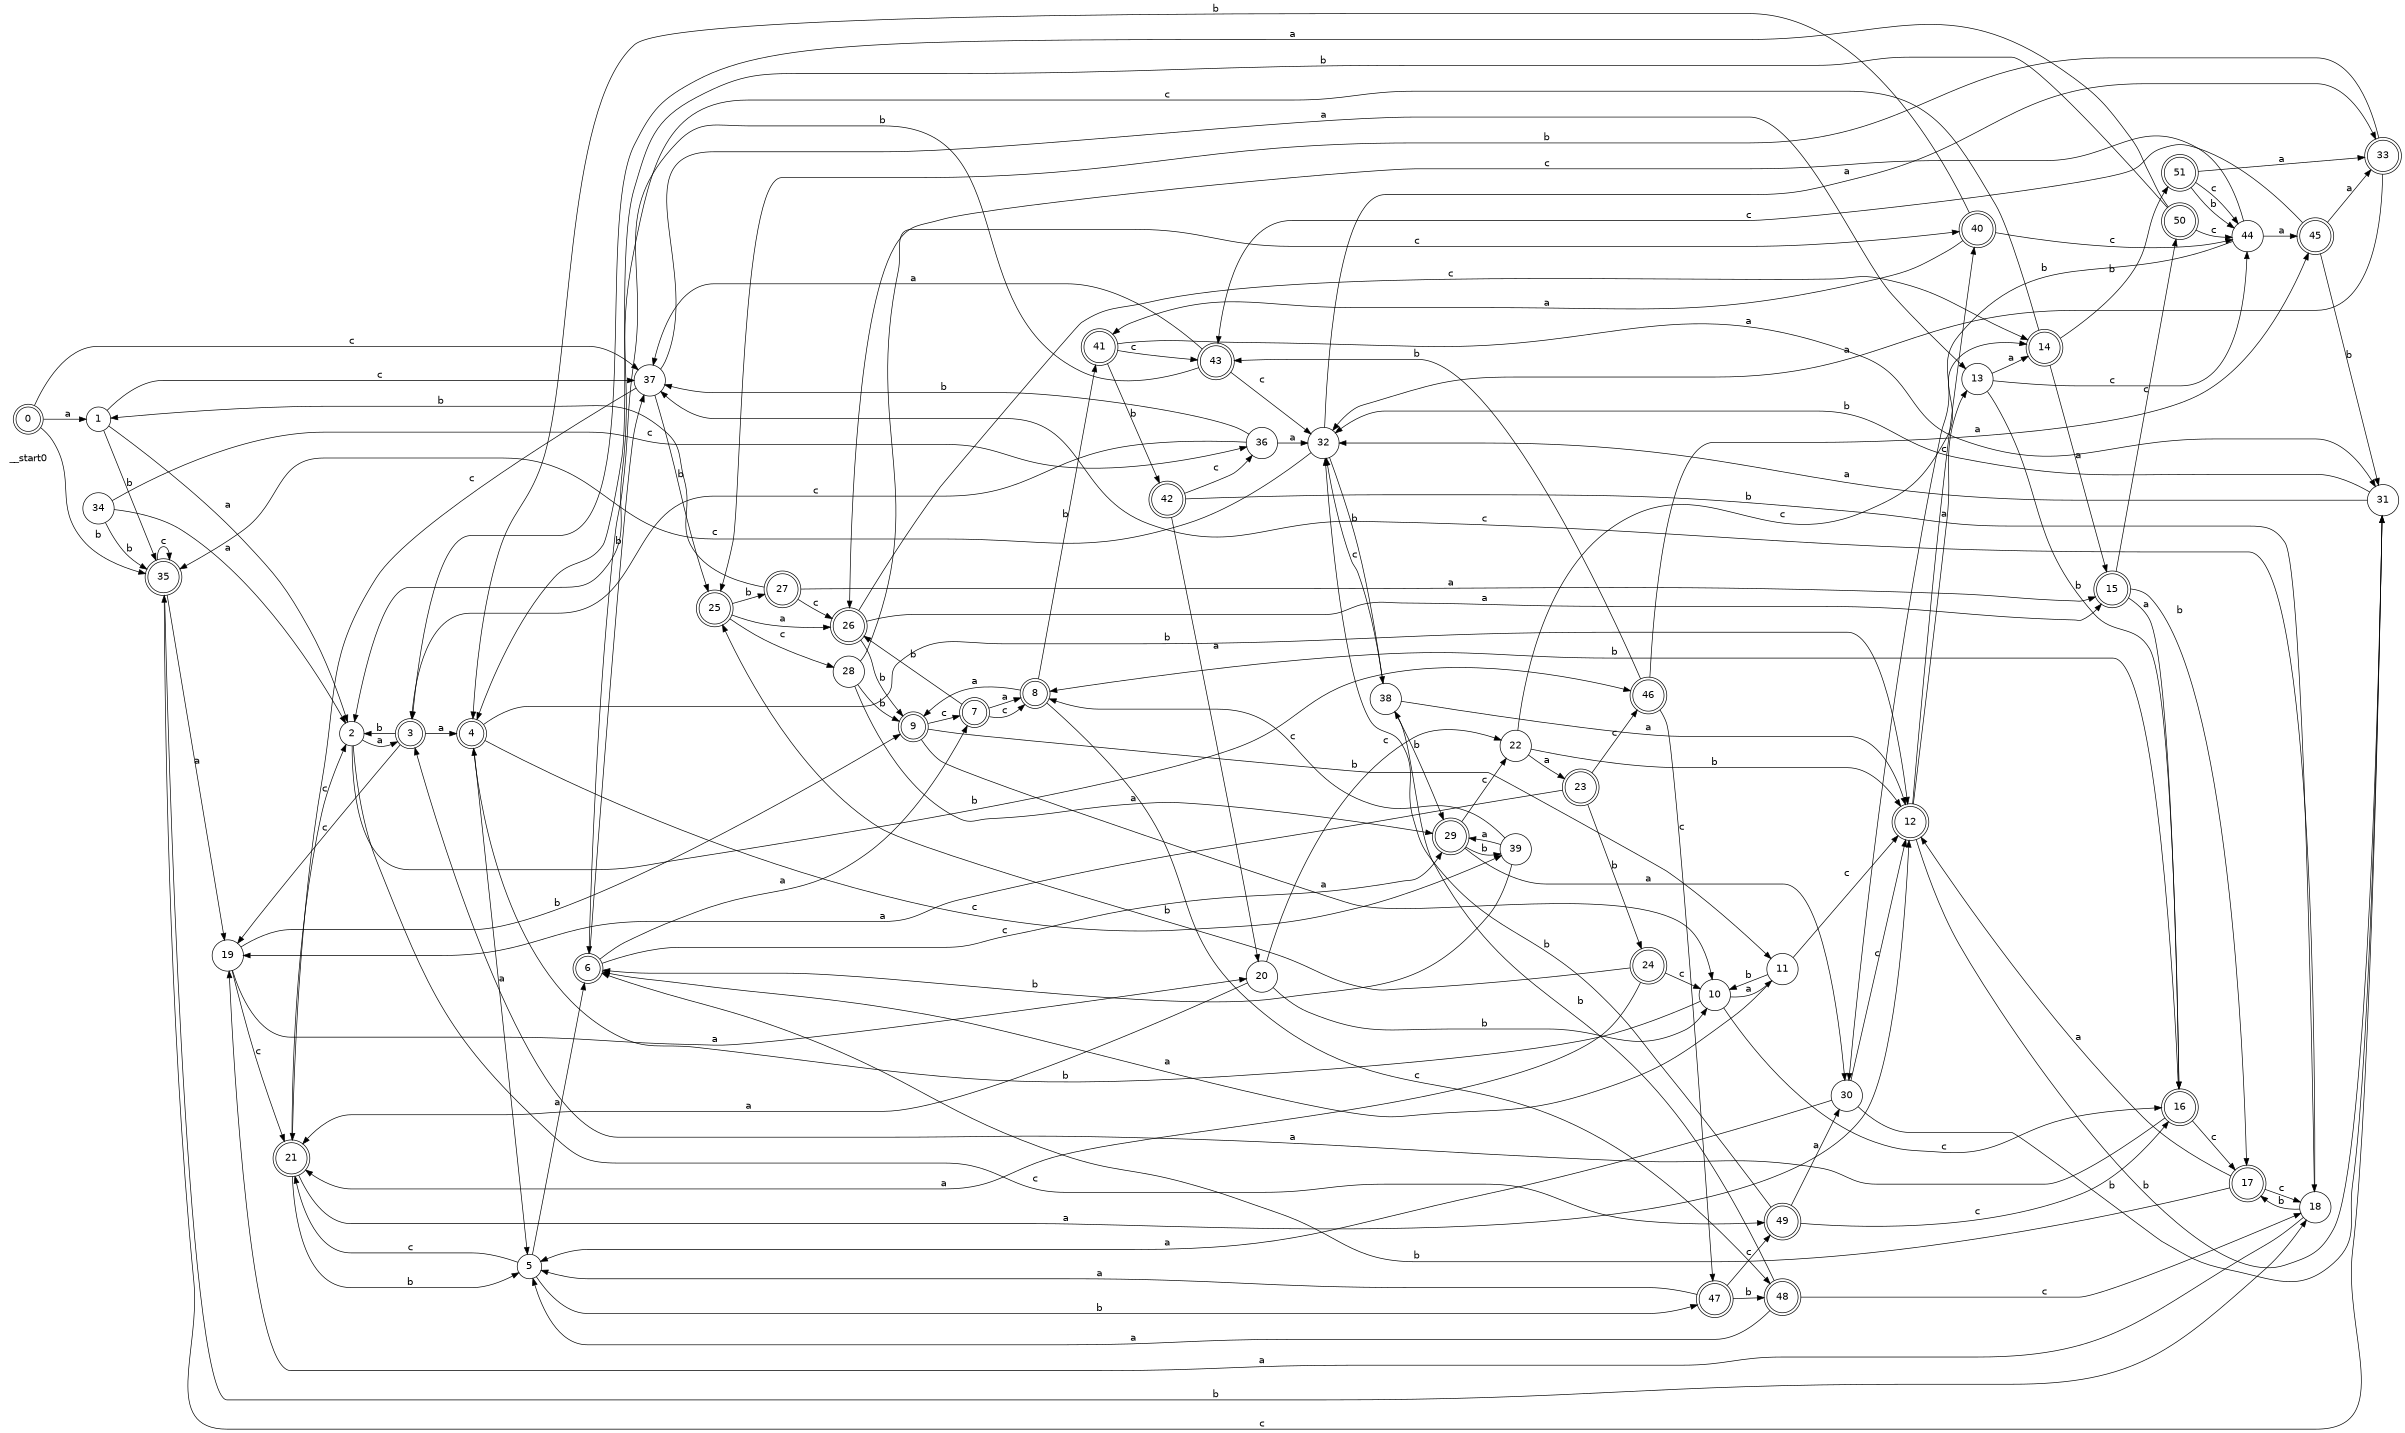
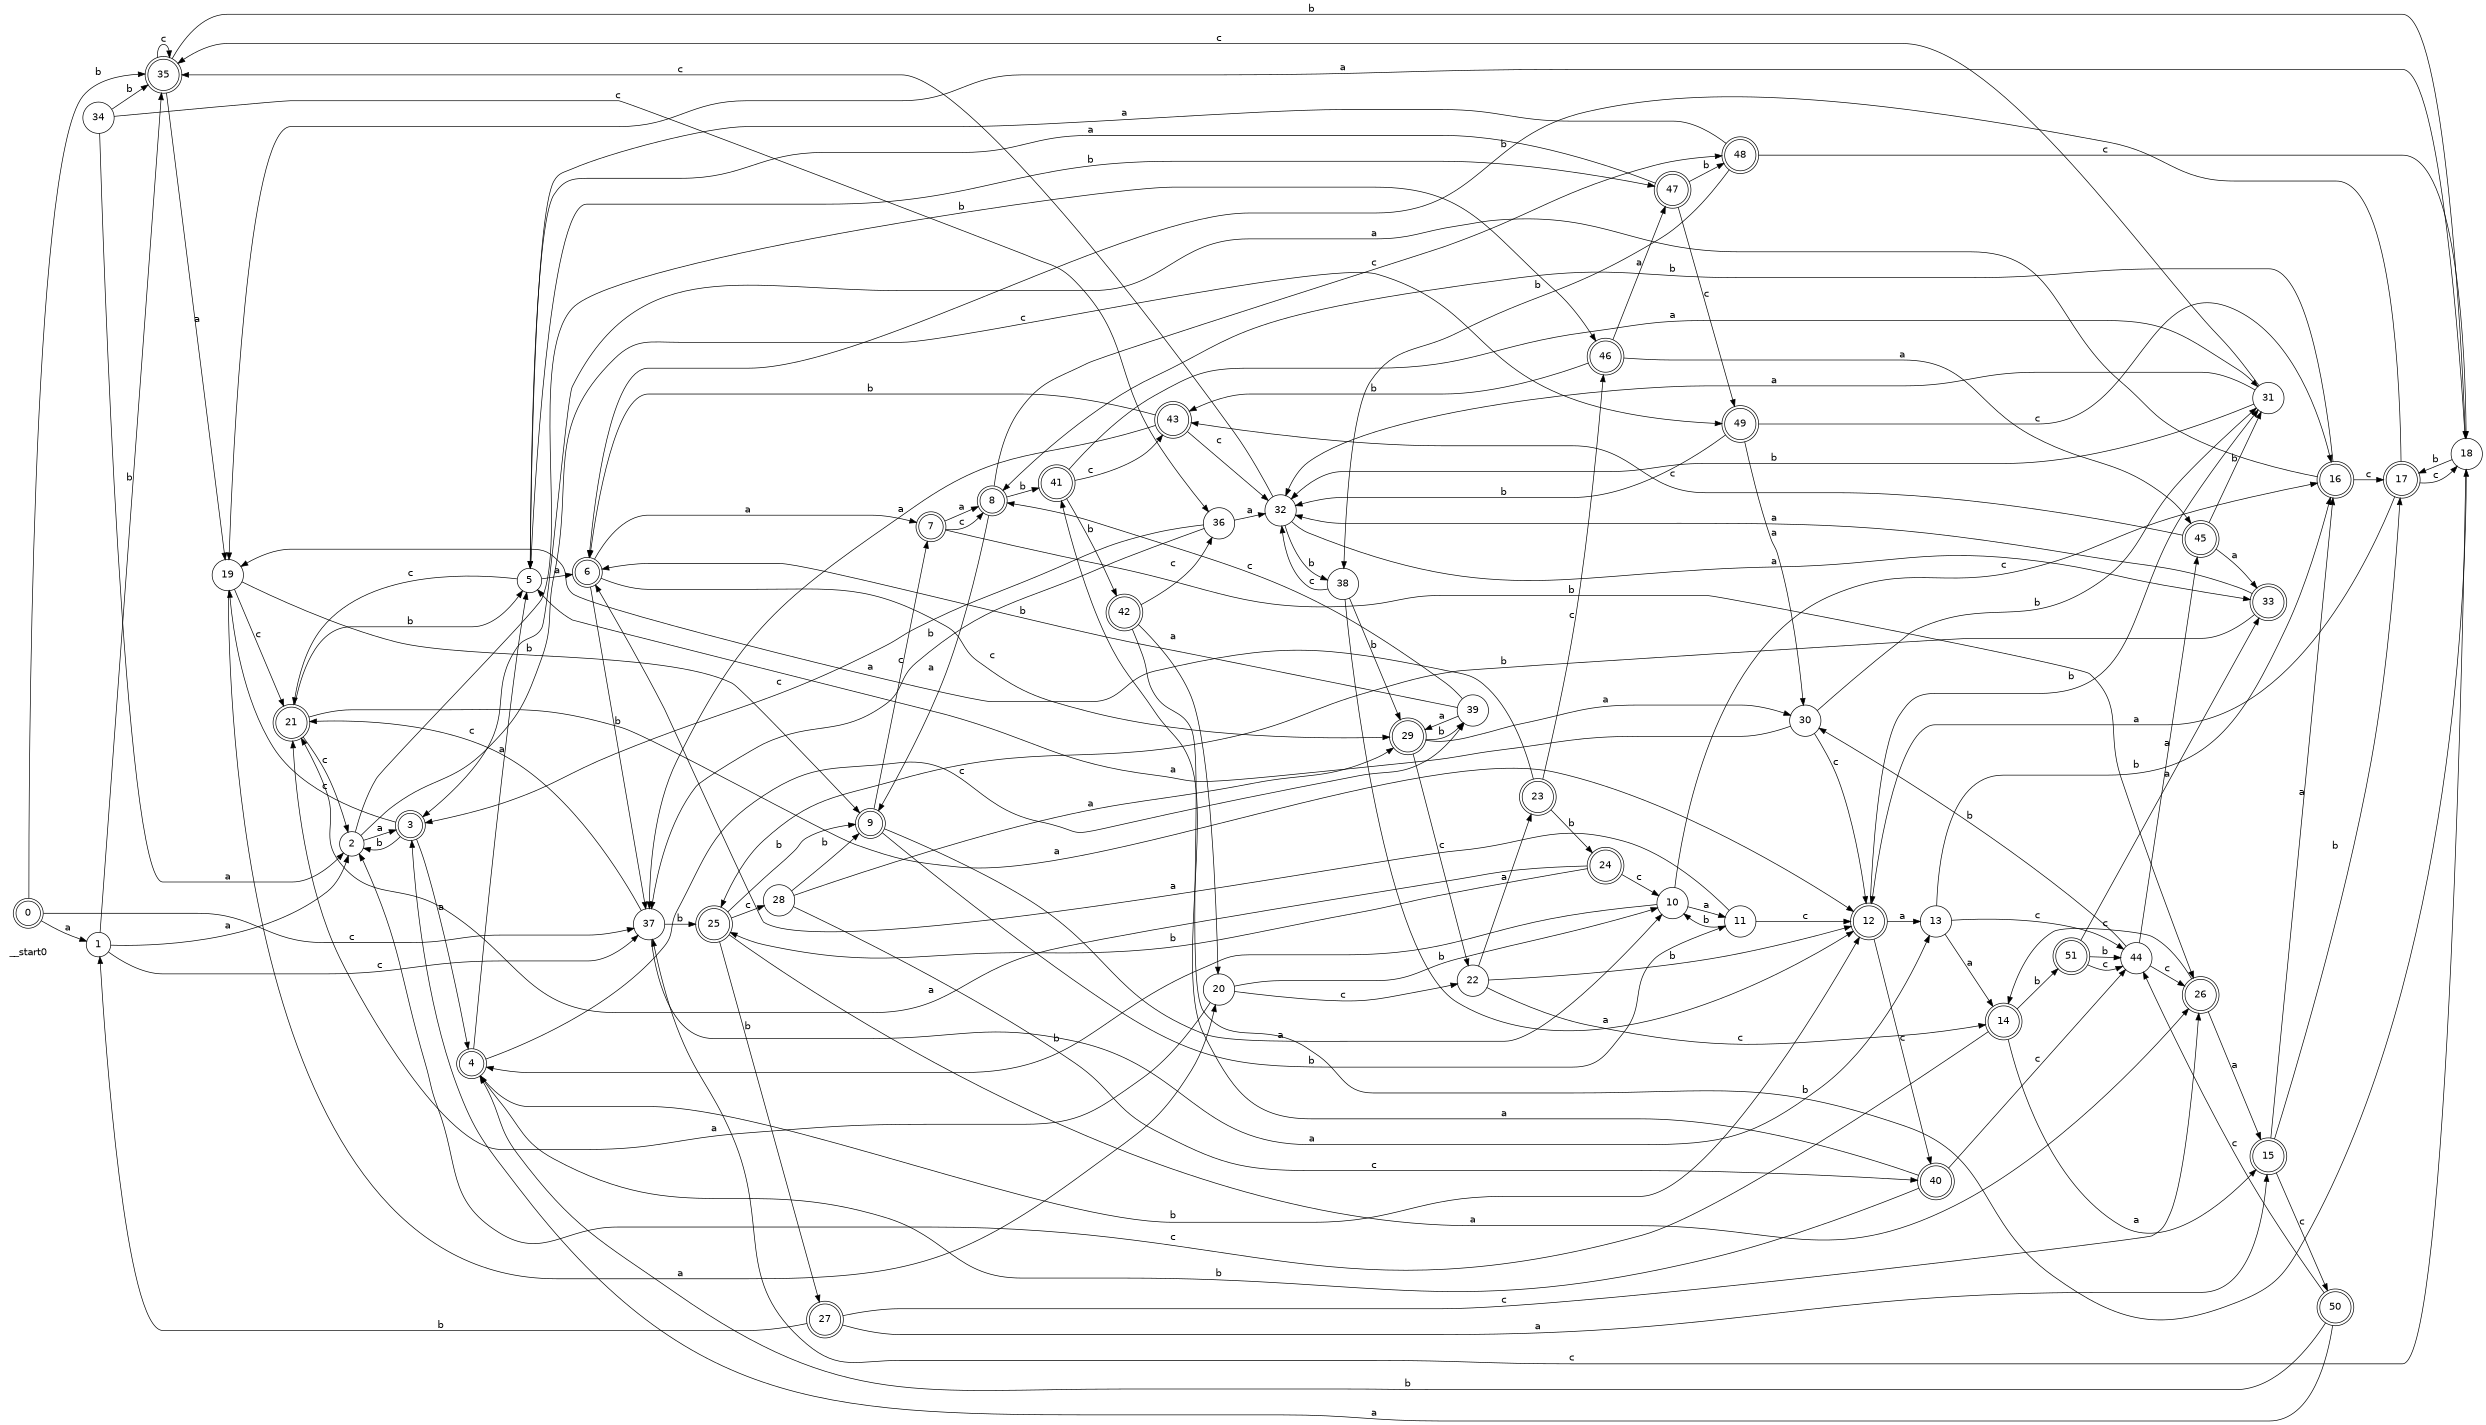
edge "26" -> "9": now "25" -> "9"
edge "46" -> "47": label "c" -> "a"
